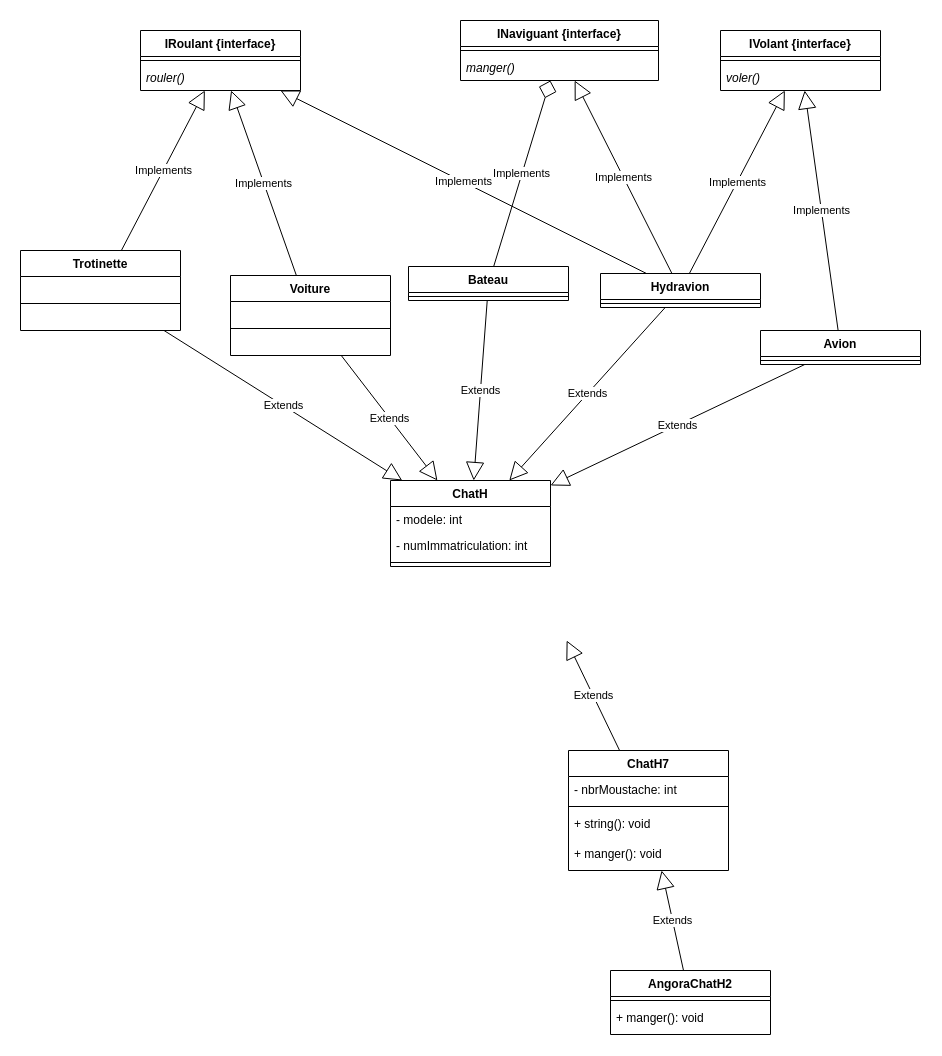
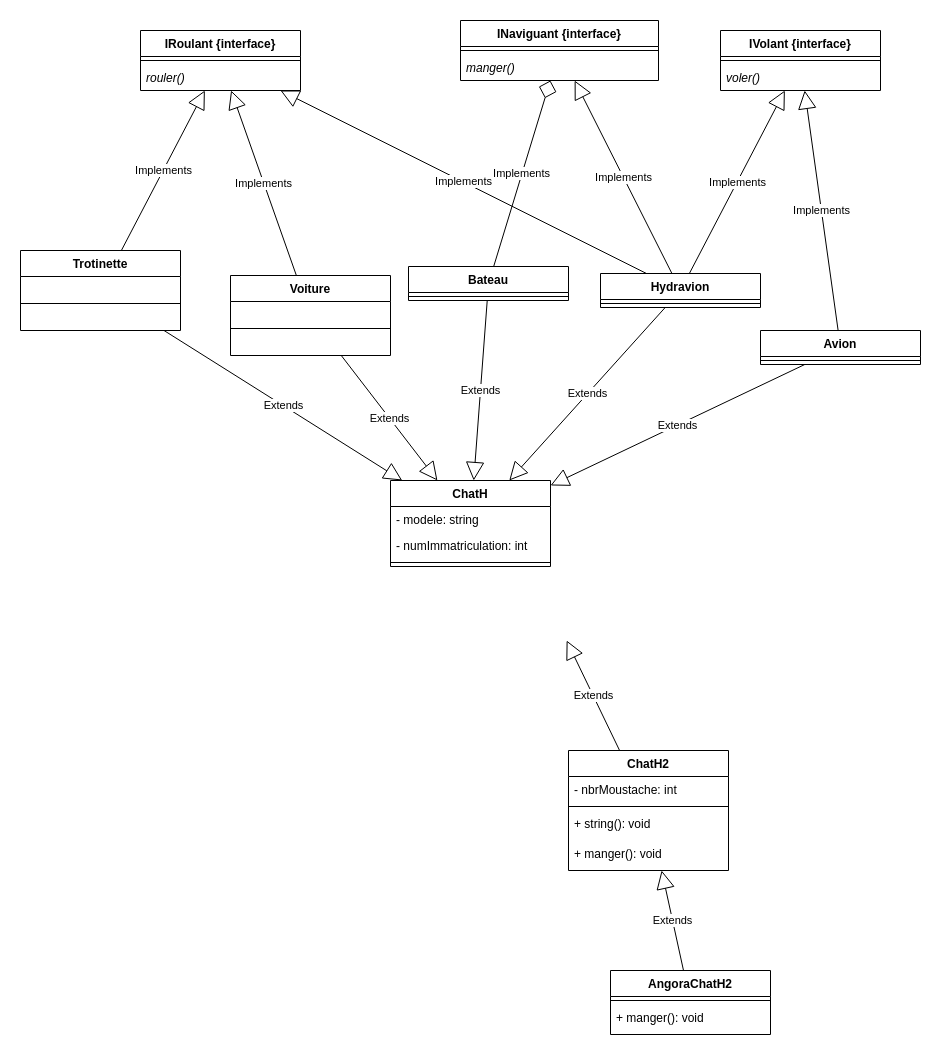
node "- modele: int": label "- modele: int" -> "- modele: string"
node "ChatH7": label "ChatH7" -> "ChatH2"
